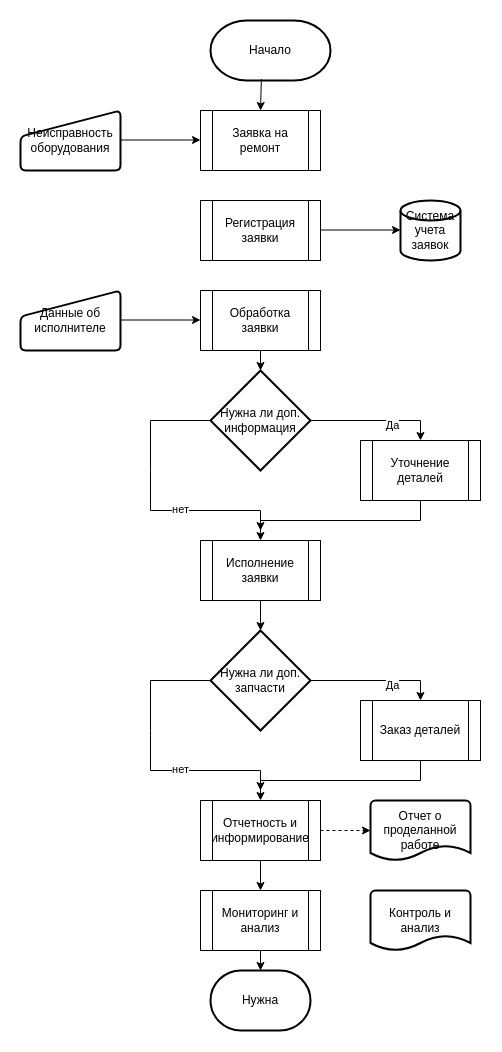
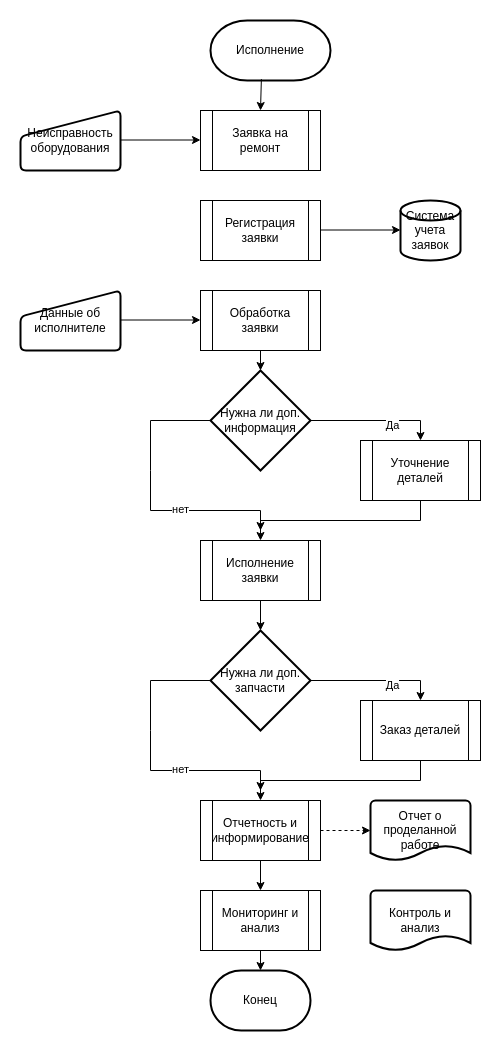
node "Начало": label "Начало" -> "Исполнение"
node "Нужна": label "Нужна" -> "Конец"
